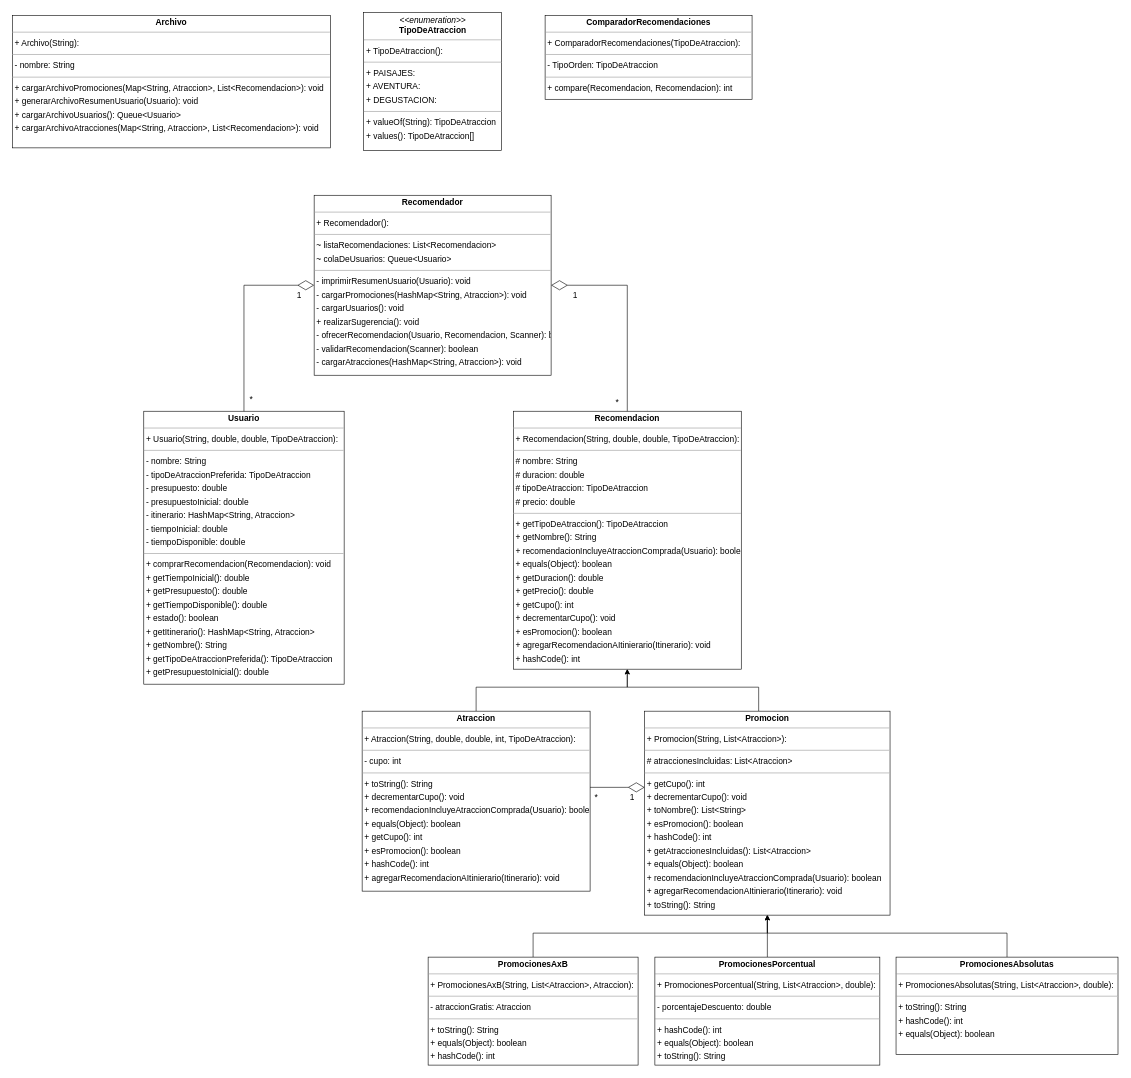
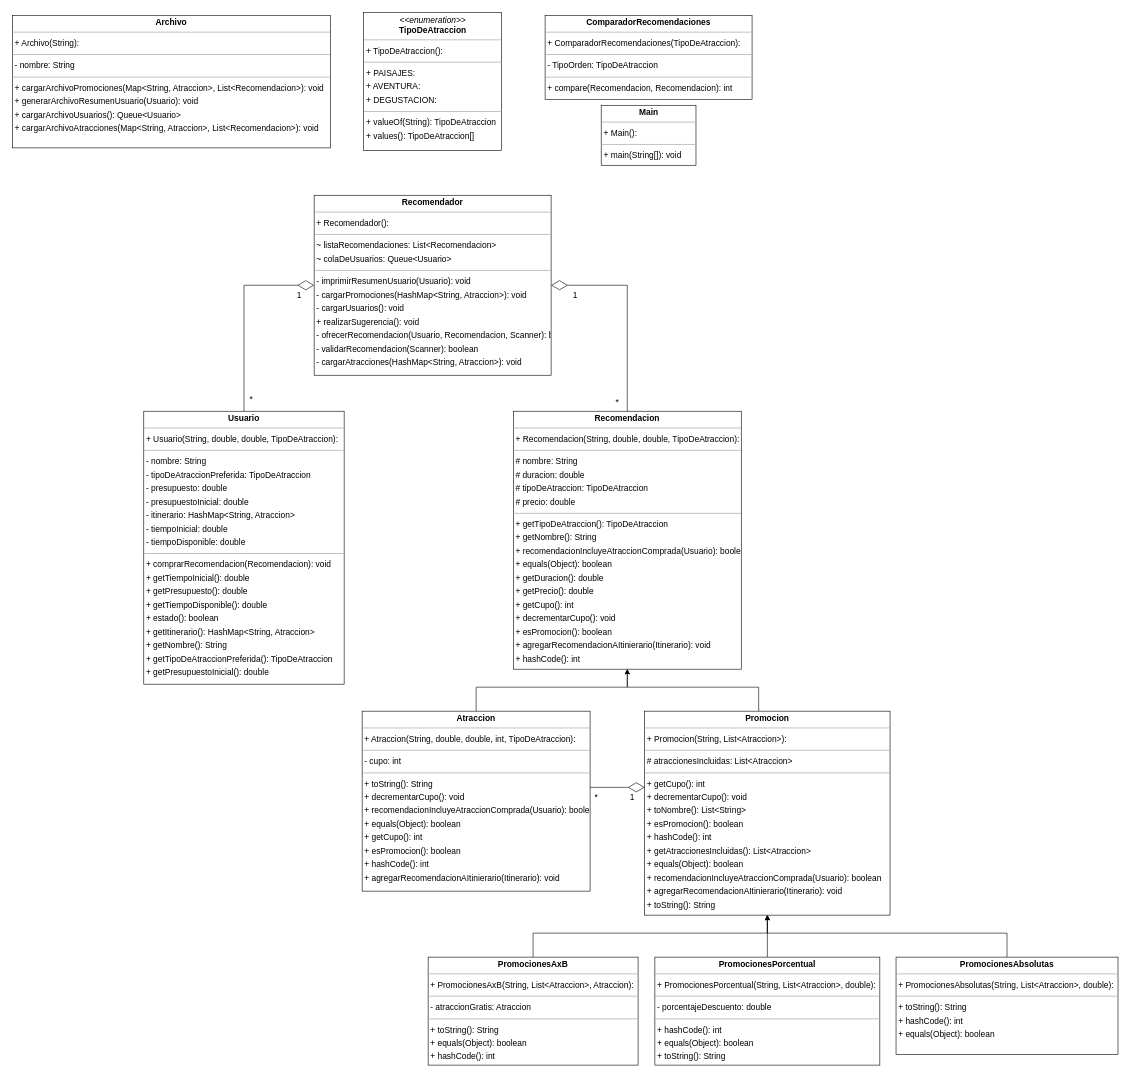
node "Main + Main(): + main(String[]): void": added
